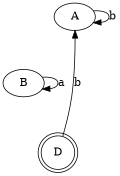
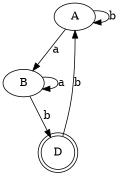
edge "A" -> "B": added, label "a"
edge "B" -> "D": added, label "b"
